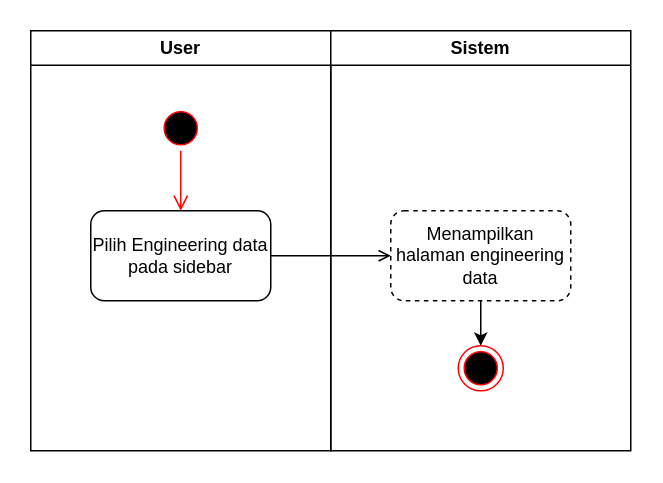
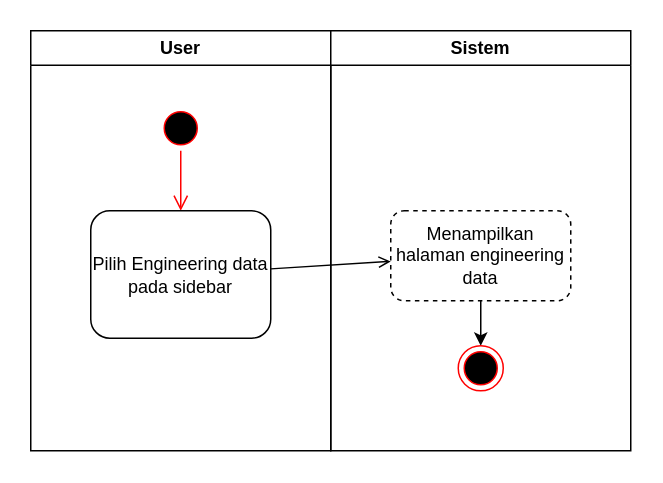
node "Pilih Engineering data pada sidebar": size 180x90 -> 180x128
